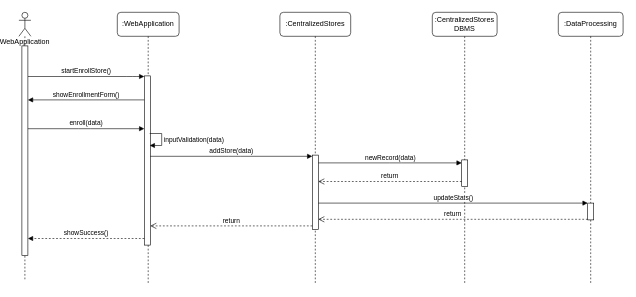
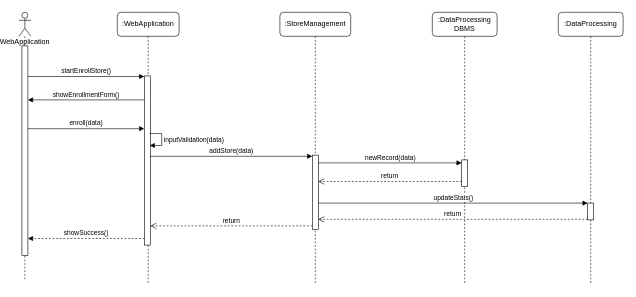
node ":CentralizedStores": label ":CentralizedStores" -> ":StoreManagement"
node ":CentralizedStores DBMS": label ":CentralizedStores DBMS" -> ":DataProcessing DBMS"
